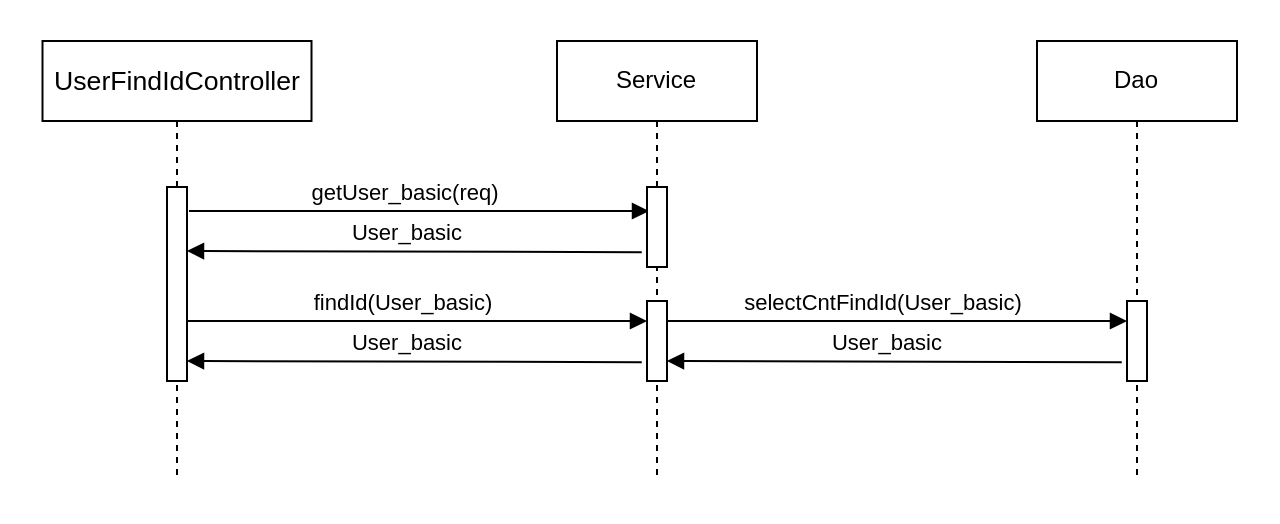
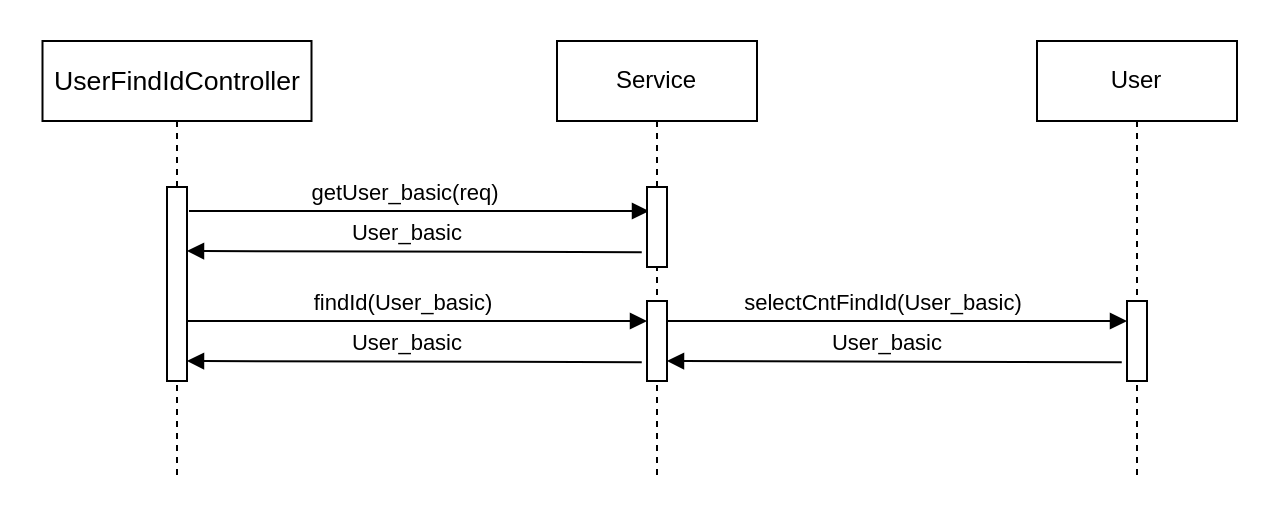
node "Dao": label "Dao" -> "User"
